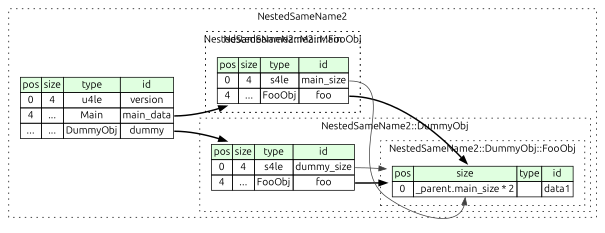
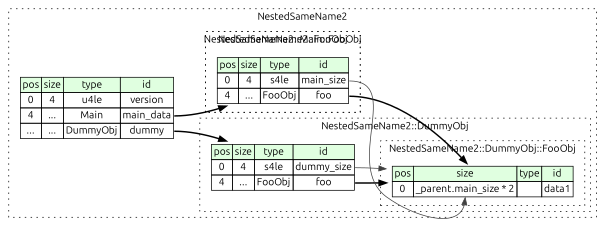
cluster "NestedSameName2::Main": label "NestedSameName2::Main" -> "NestedSameName2::FooObj"
